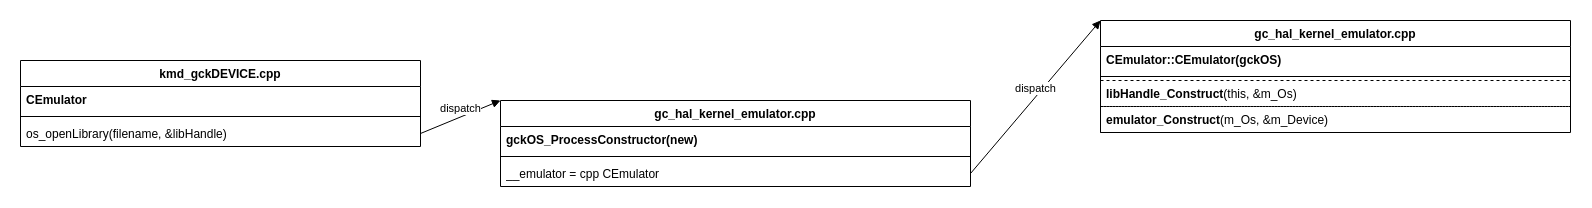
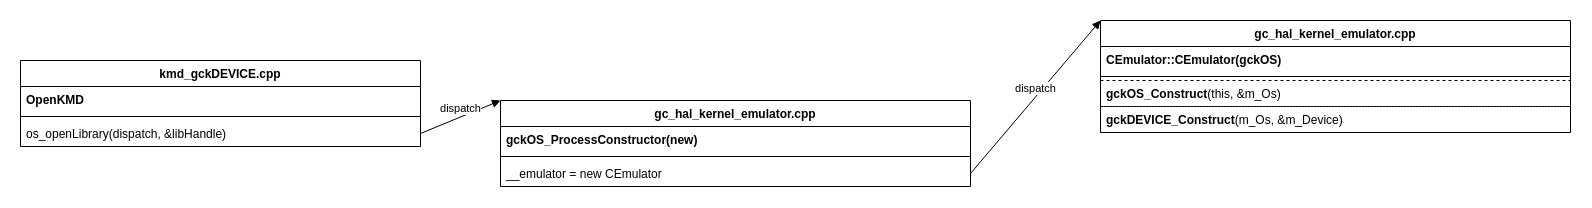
node "libHandle_Construct(this, &m_Os)": label "libHandle_Construct(this, &m_Os)" -> "gckOS_Construct(this, &m_Os)"
node "CEmulator": label "CEmulator" -> "OpenKMD"
node "emulator_Construct(m_Os, &m_Device)": label "emulator_Construct(m_Os, &m_Device)" -> "gckDEVICE_Construct(m_Os, &m_Device)"
node "os_openLibrary(filename, &libHandle)": label "os_openLibrary(filename, &libHandle)" -> "os_openLibrary(dispatch, &libHandle)"
node "__emulator = cpp CEmulator": label "__emulator = cpp CEmulator" -> "__emulator = new CEmulator"
